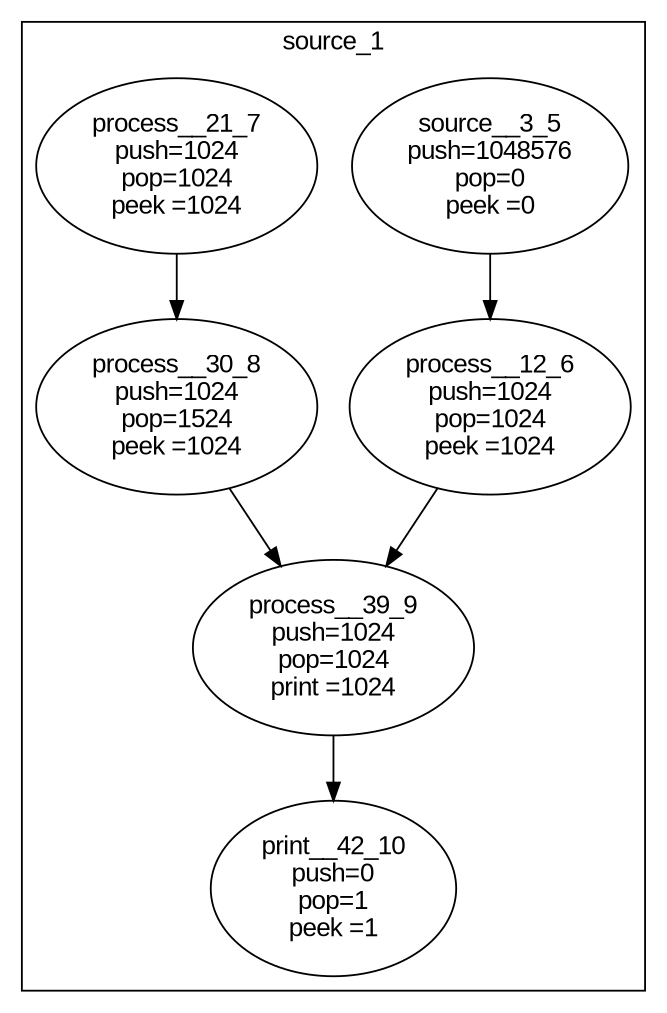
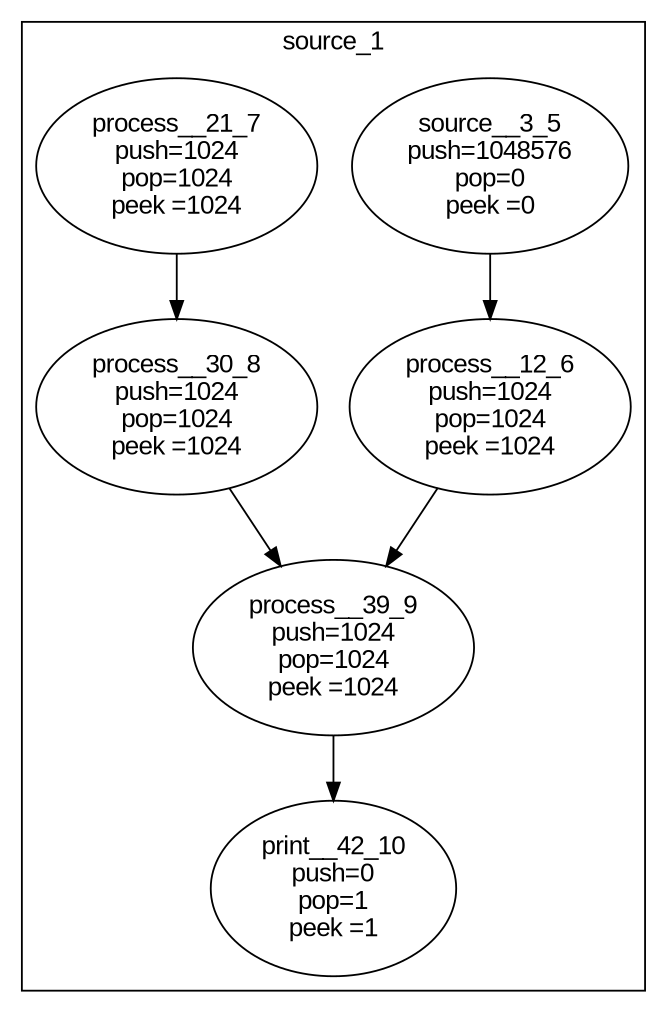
node "process__30_8 push=1024 pop=1524 peek =1024": label "process__30_8 push=1024 pop=1524 peek =1024" -> "process__30_8 push=1024 pop=1024 peek =1024"
node "process__39_9 push=1024 pop=1024 print =1024": label "process__39_9 push=1024 pop=1024 print =1024" -> "process__39_9 push=1024 pop=1024 peek =1024"
